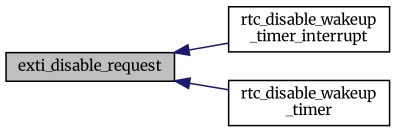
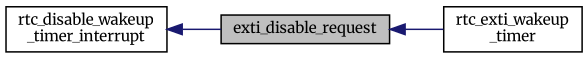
edge "rtc_disable_wakeup _timer_interrupt" -> "exti_disable_request": reversed
node "rtc_disable_wakeup _timer": label "rtc_disable_wakeup _timer" -> "rtc_exti_wakeup _timer"
